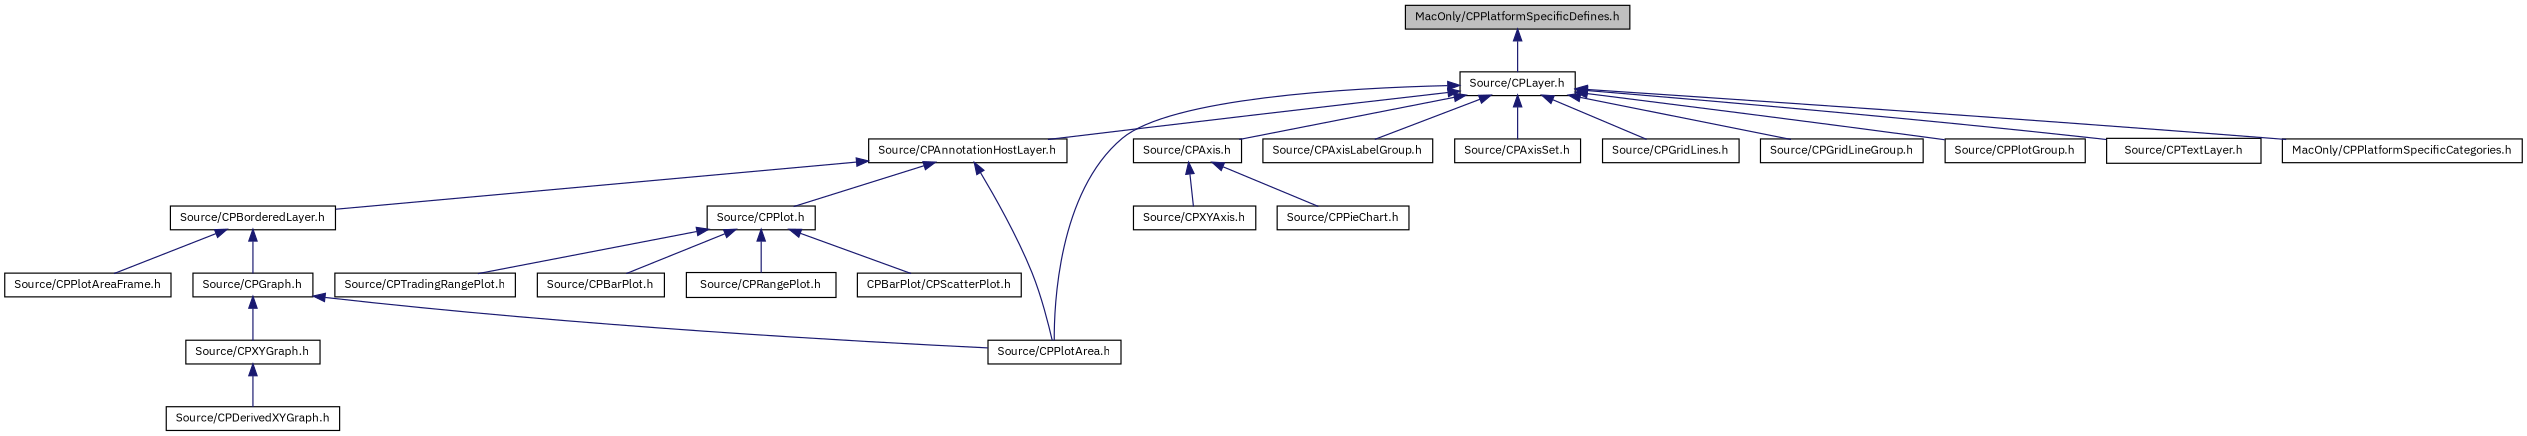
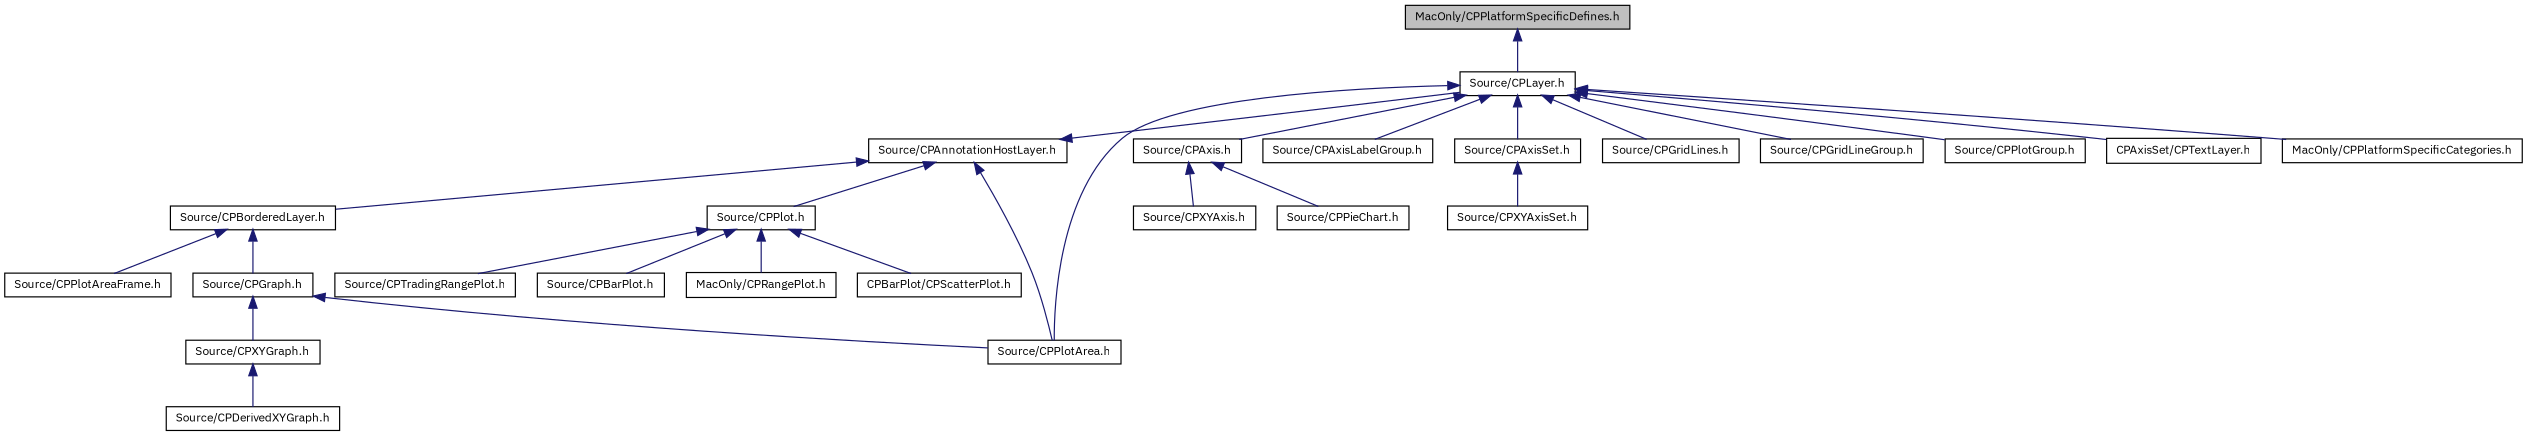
edge "Source/CPAnnotationHostLayer.h" -> "Source/CPLayer.h": reversed
node "Source/CPTextLayer.h": label "Source/CPTextLayer.h" -> "CPAxisSet/CPTextLayer.h"
node "Source/CPXYAxisSet.h": added
node "Source/CPRangePlot.h": label "Source/CPRangePlot.h" -> "MacOnly/CPRangePlot.h"
